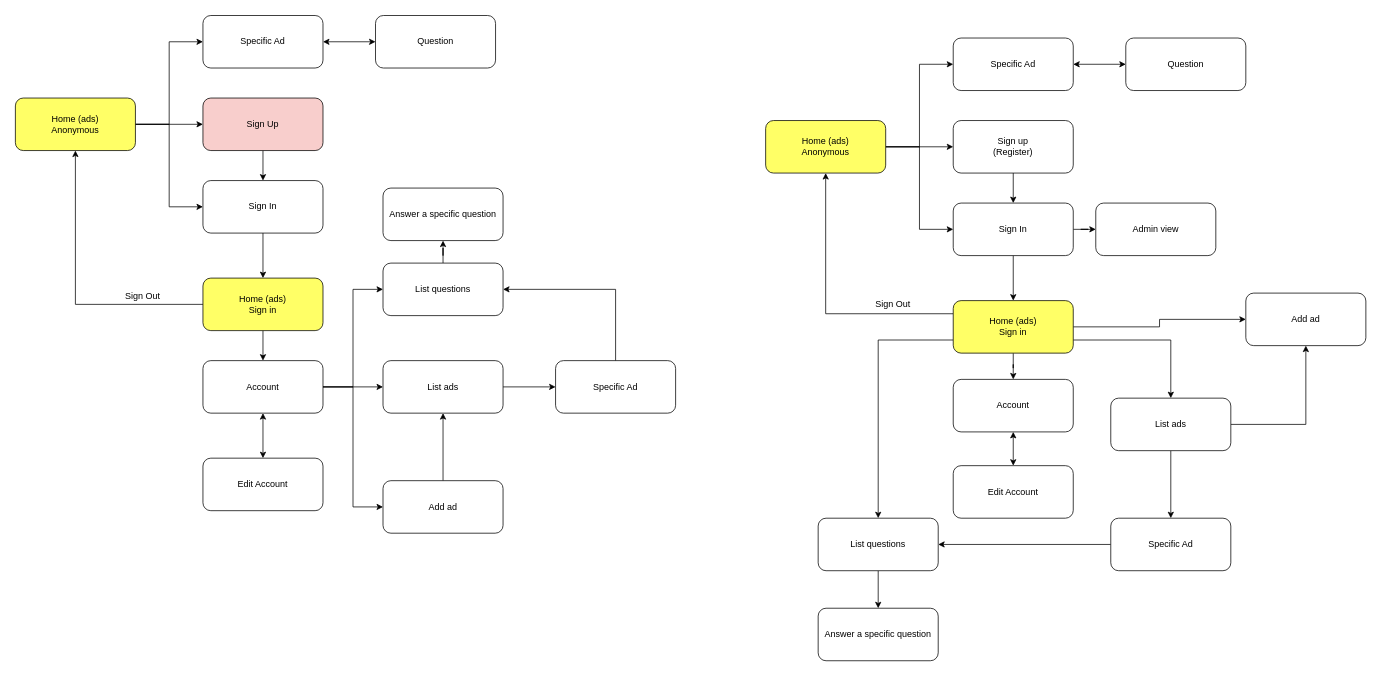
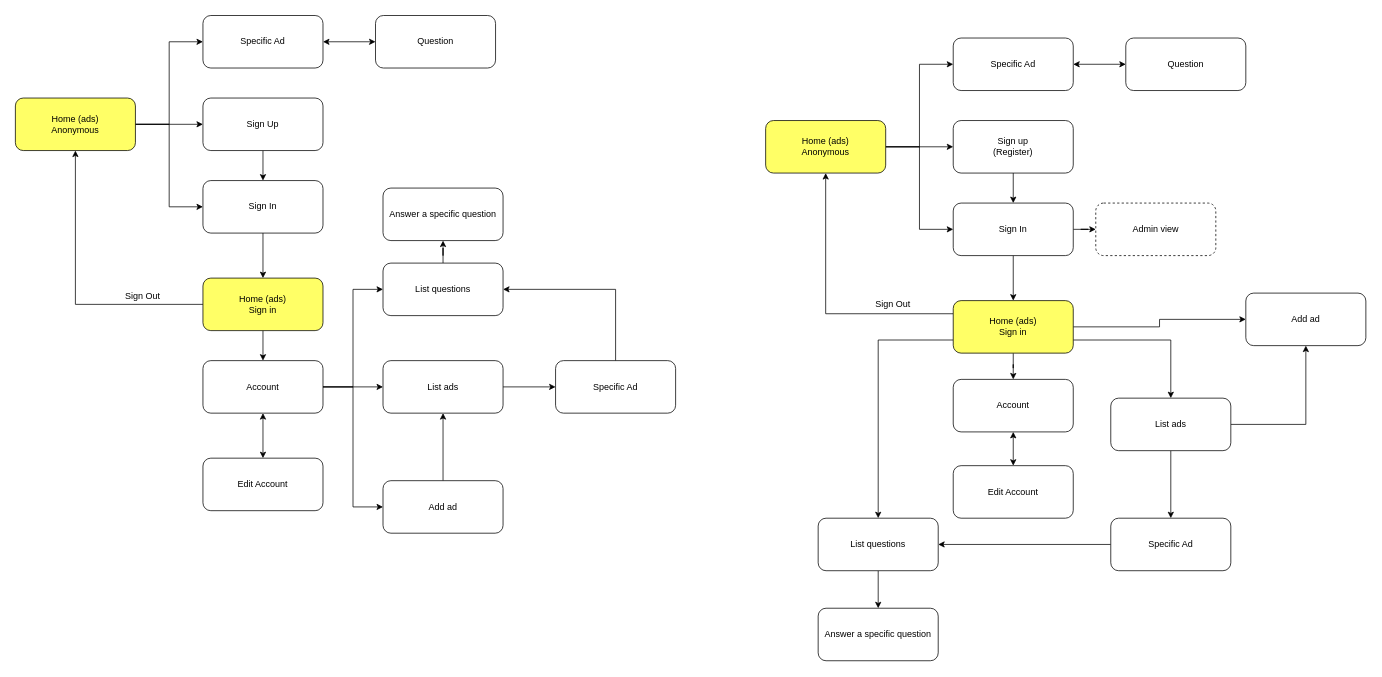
node "Sign Up": fillcolor #f8cecc -> #ffffff
node "Admin view": style solid -> dashed
